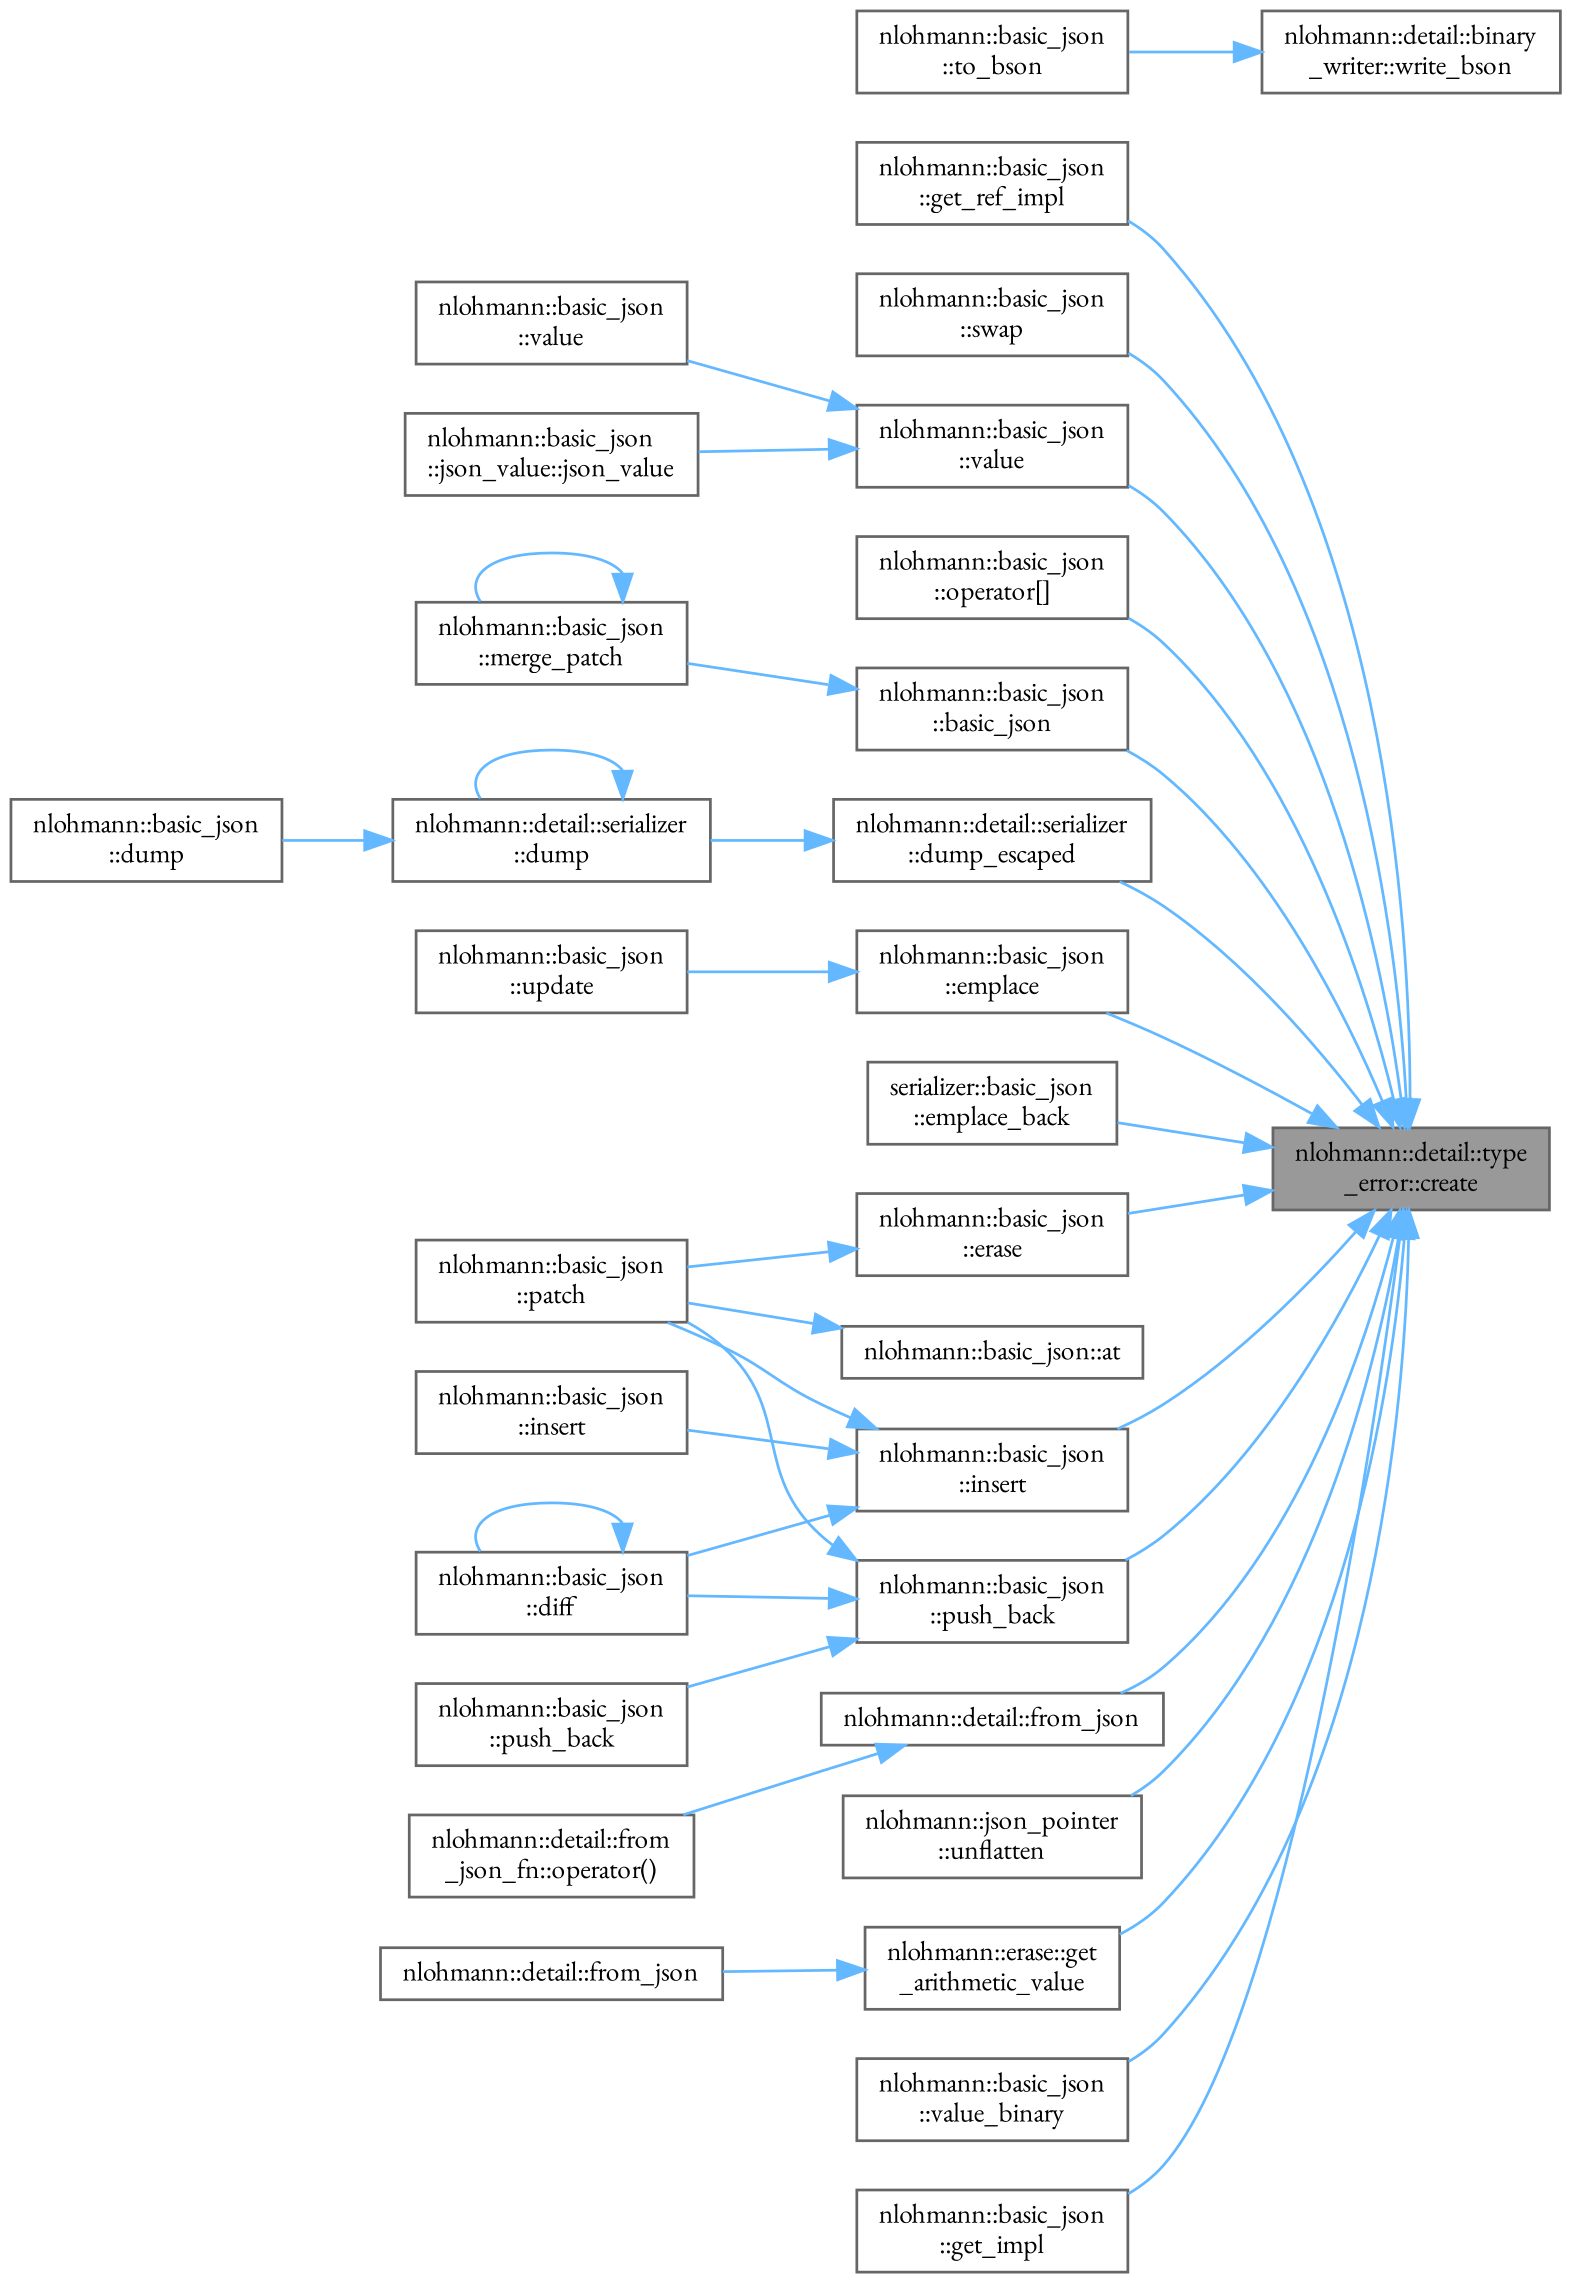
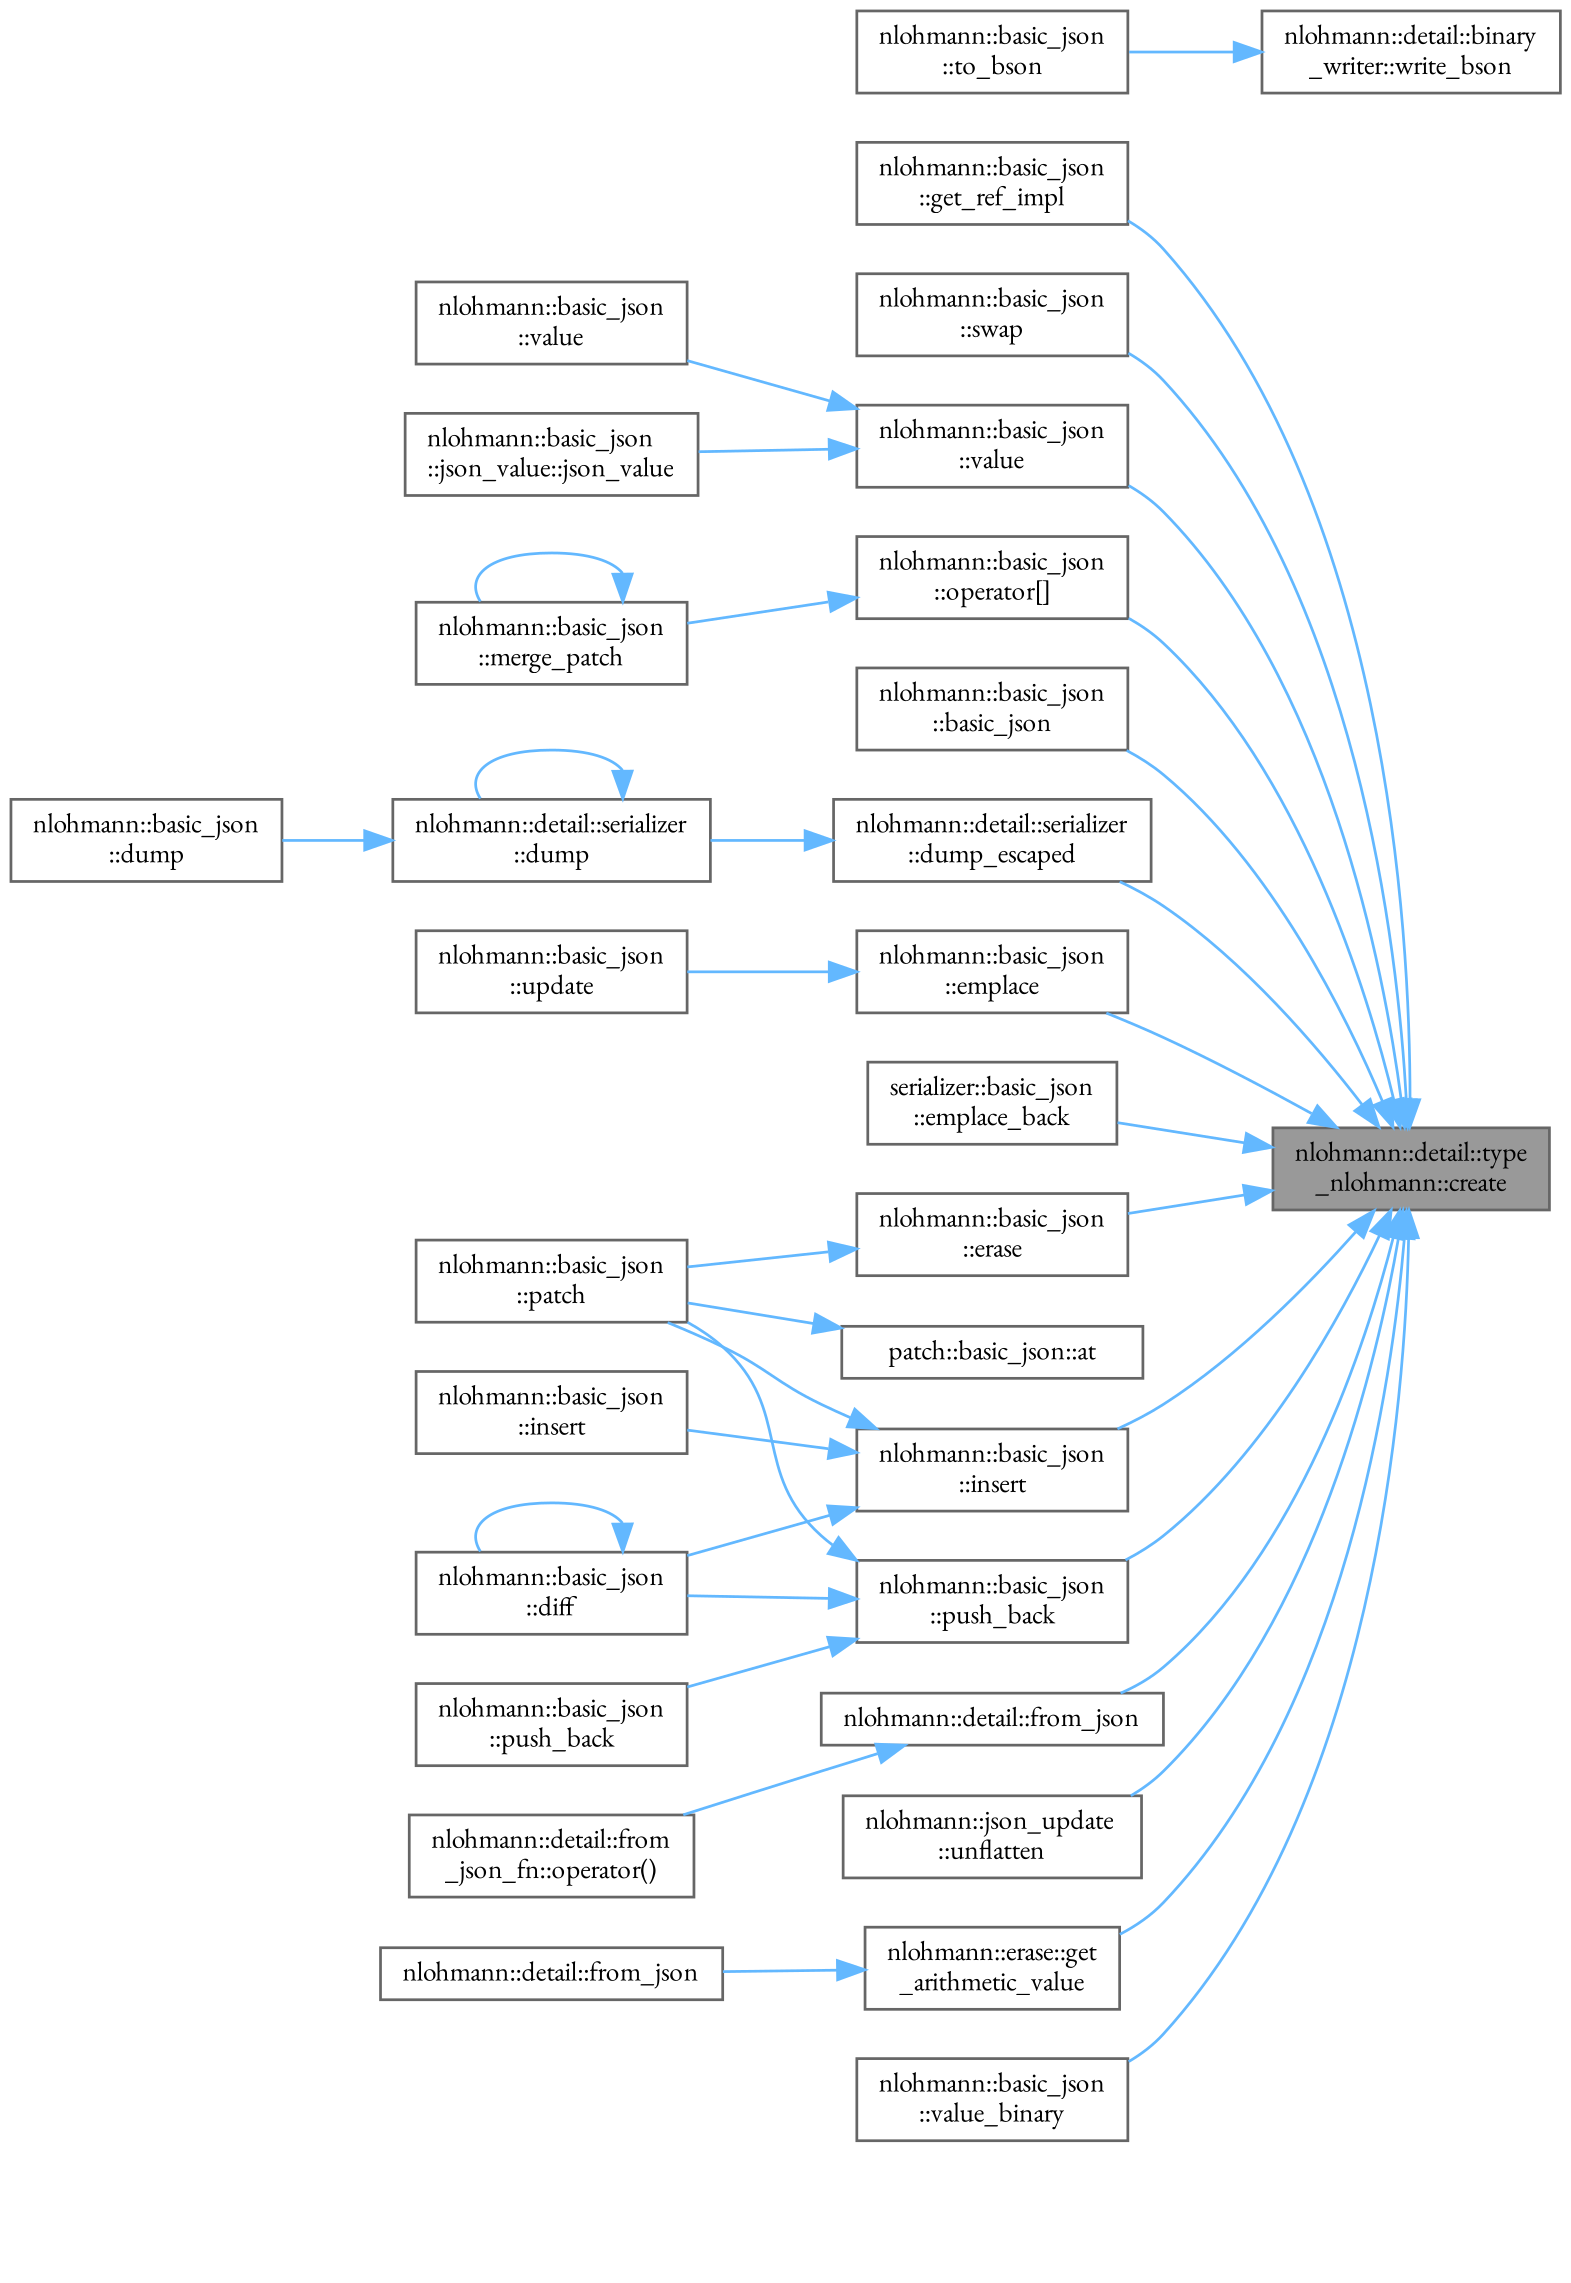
edge "nlohmann::basic_json ::merge_patch" -> "nlohmann::basic_json ::basic_json": now "nlohmann::basic_json ::merge_patch" -> "nlohmann::basic_json ::operator[]"
node "nlohmann::detail::type _error::create": label "nlohmann::detail::type _error::create" -> "nlohmann::detail::type _nlohmann::create"
node "nlohmann::basic_json::at": label "nlohmann::basic_json::at" -> "patch::basic_json::at"
node "nlohmann::json_pointer ::unflatten": label "nlohmann::json_pointer ::unflatten" -> "nlohmann::json_update ::unflatten"
node "nlohmann::basic_json ::get_impl": removed
